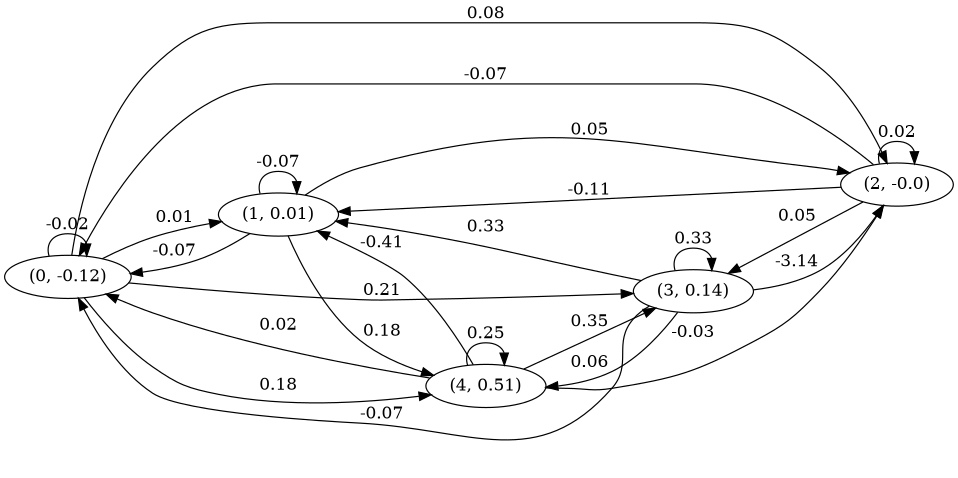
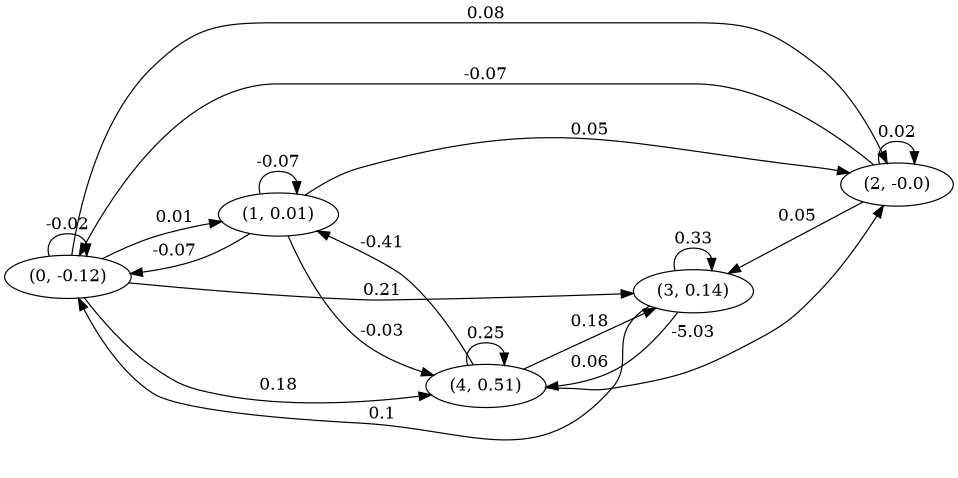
edge "(2, -0.0)" -> "(1, 0.01)": removed, label "-0.11"
edge "(3, 0.14)" -> "(1, 0.01)": removed, label "0.33"
edge "(3, 0.14)" -> "(2, -0.0)": removed, label "-3.14"
edge "(4, 0.51)" -> "(3, 0.14)": label "0.35" -> "0.18"
edge "(1, 0.01)" -> "(4, 0.51)": label "0.18" -> "-0.03"
edge "(4, 0.51)" -> "(2, -0.0)": label "-0.03" -> "-5.03"
edge "(4, 0.51)" -> "(0, -0.12)": removed, label "0.02"
edge "(3, 0.14)" -> "(0, -0.12)": label "-0.07" -> "0.1"
